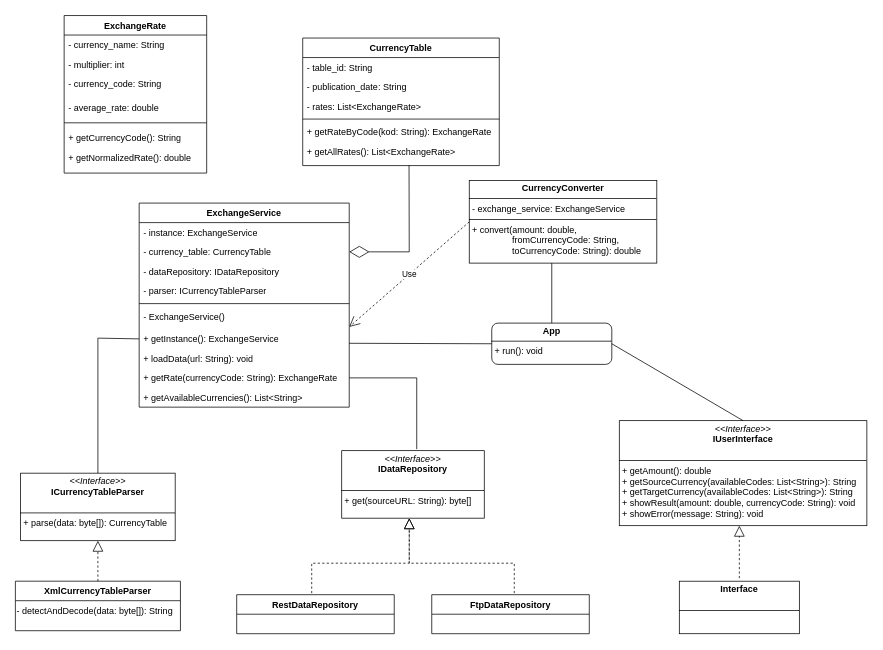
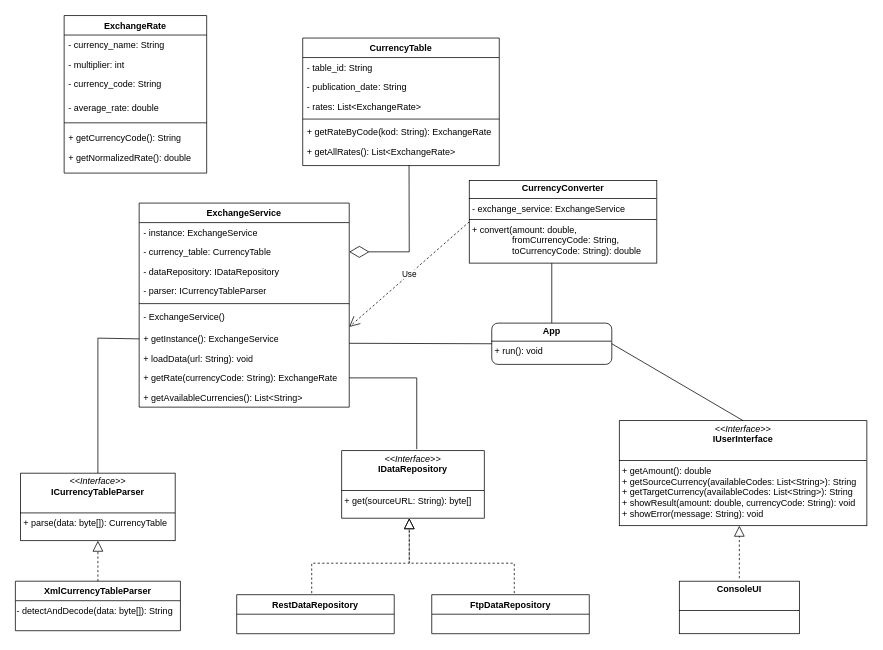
node "Interface": label "Interface" -> "ConsoleUI"
